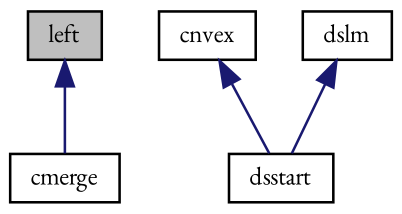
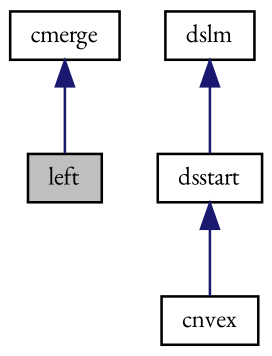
edge "dsstart" -> "cnvex": reversed
edge "cmerge" -> "left": reversed
